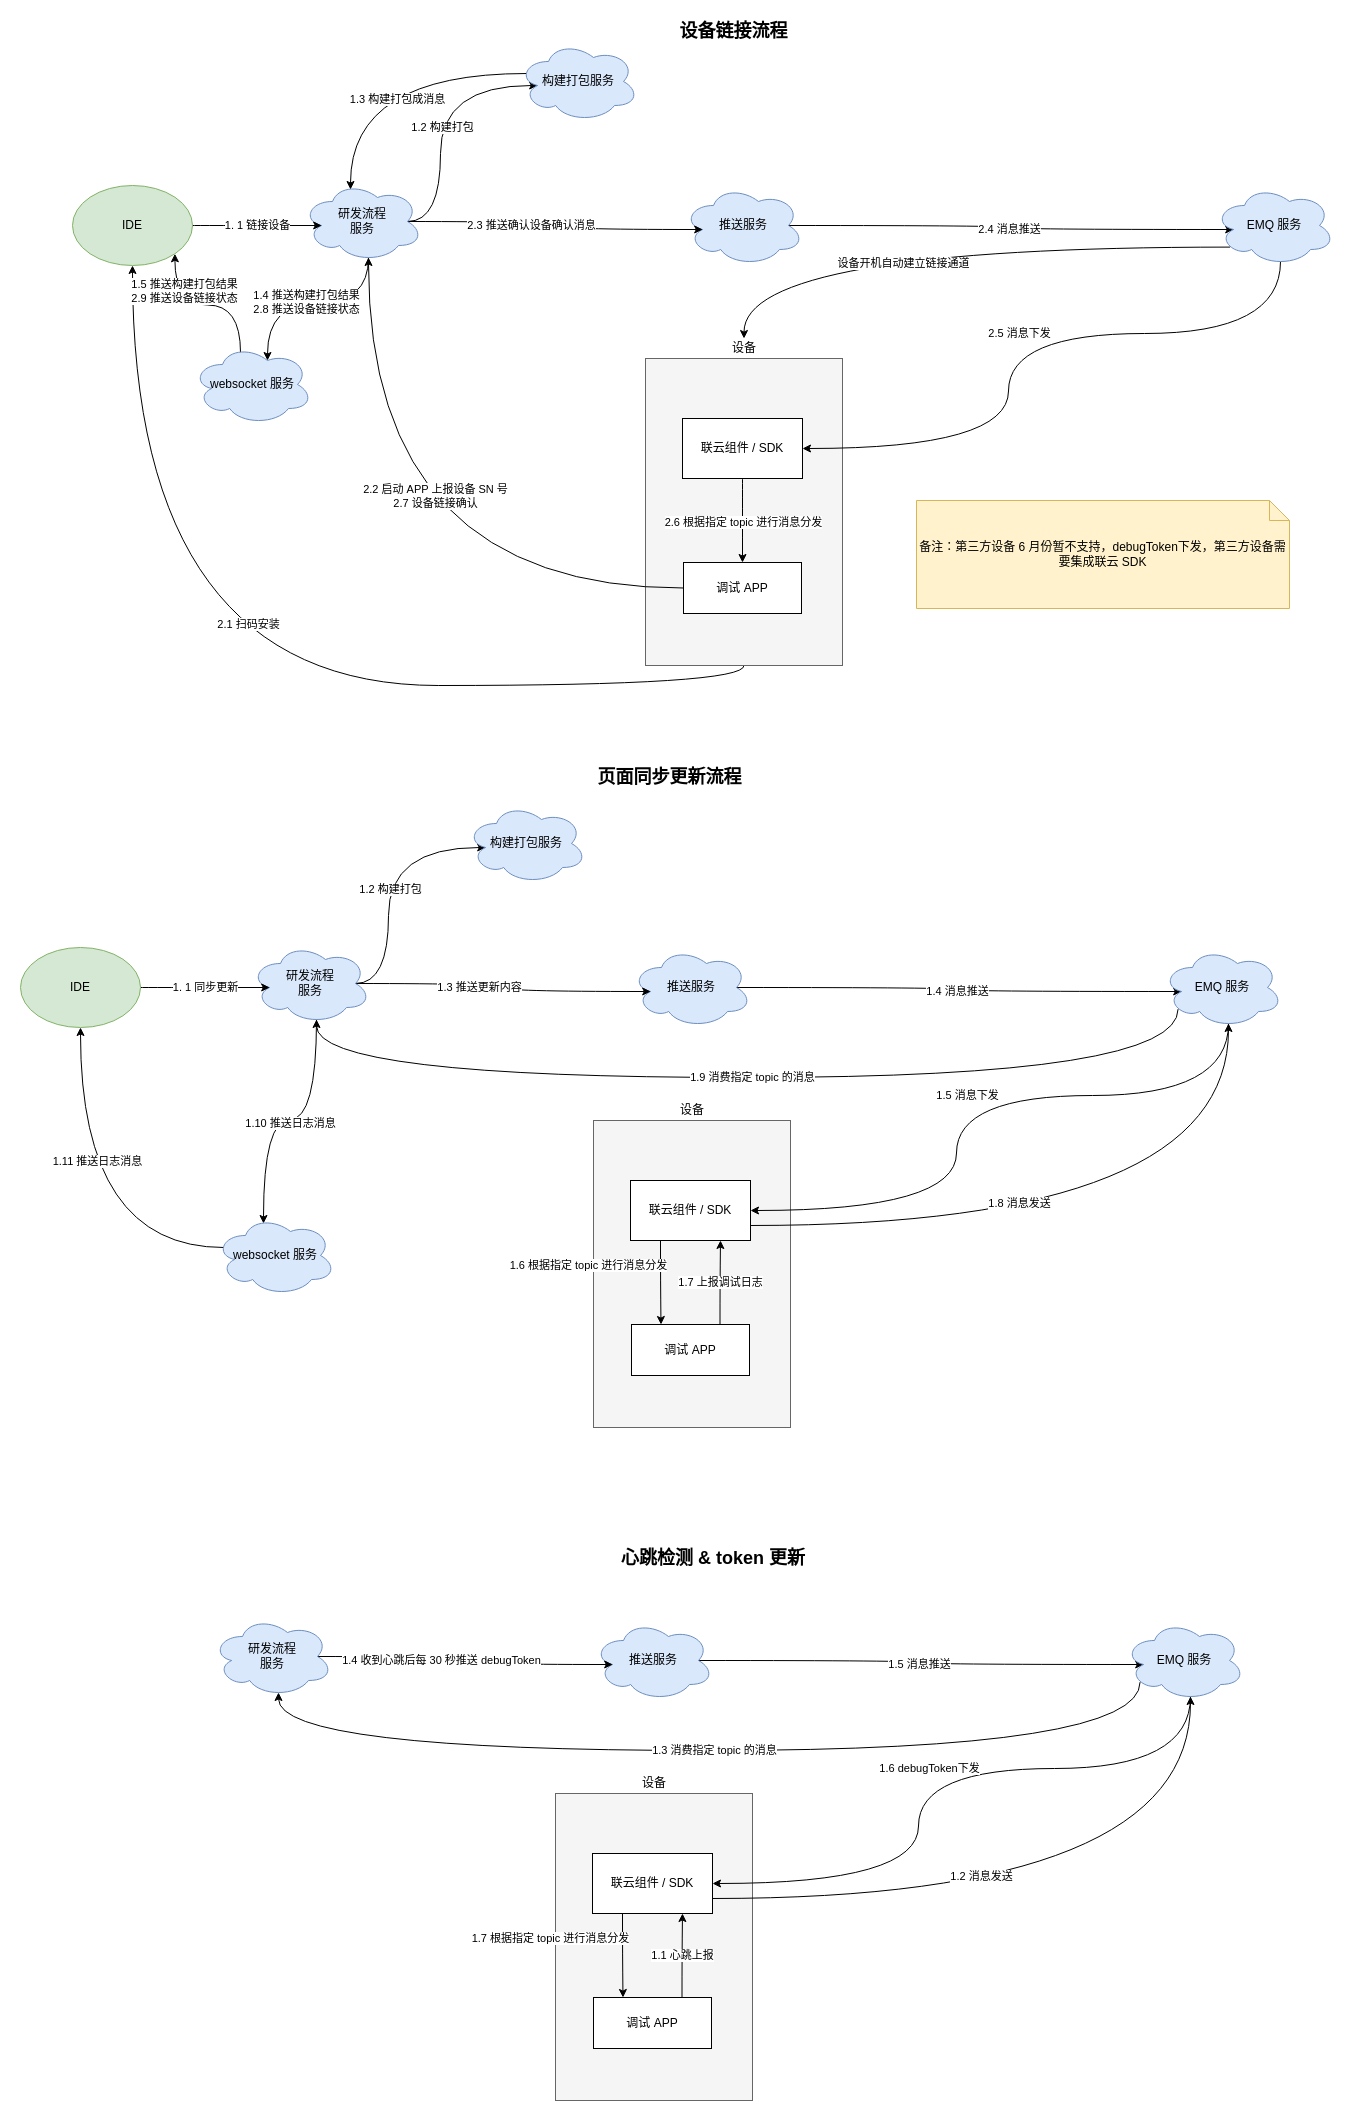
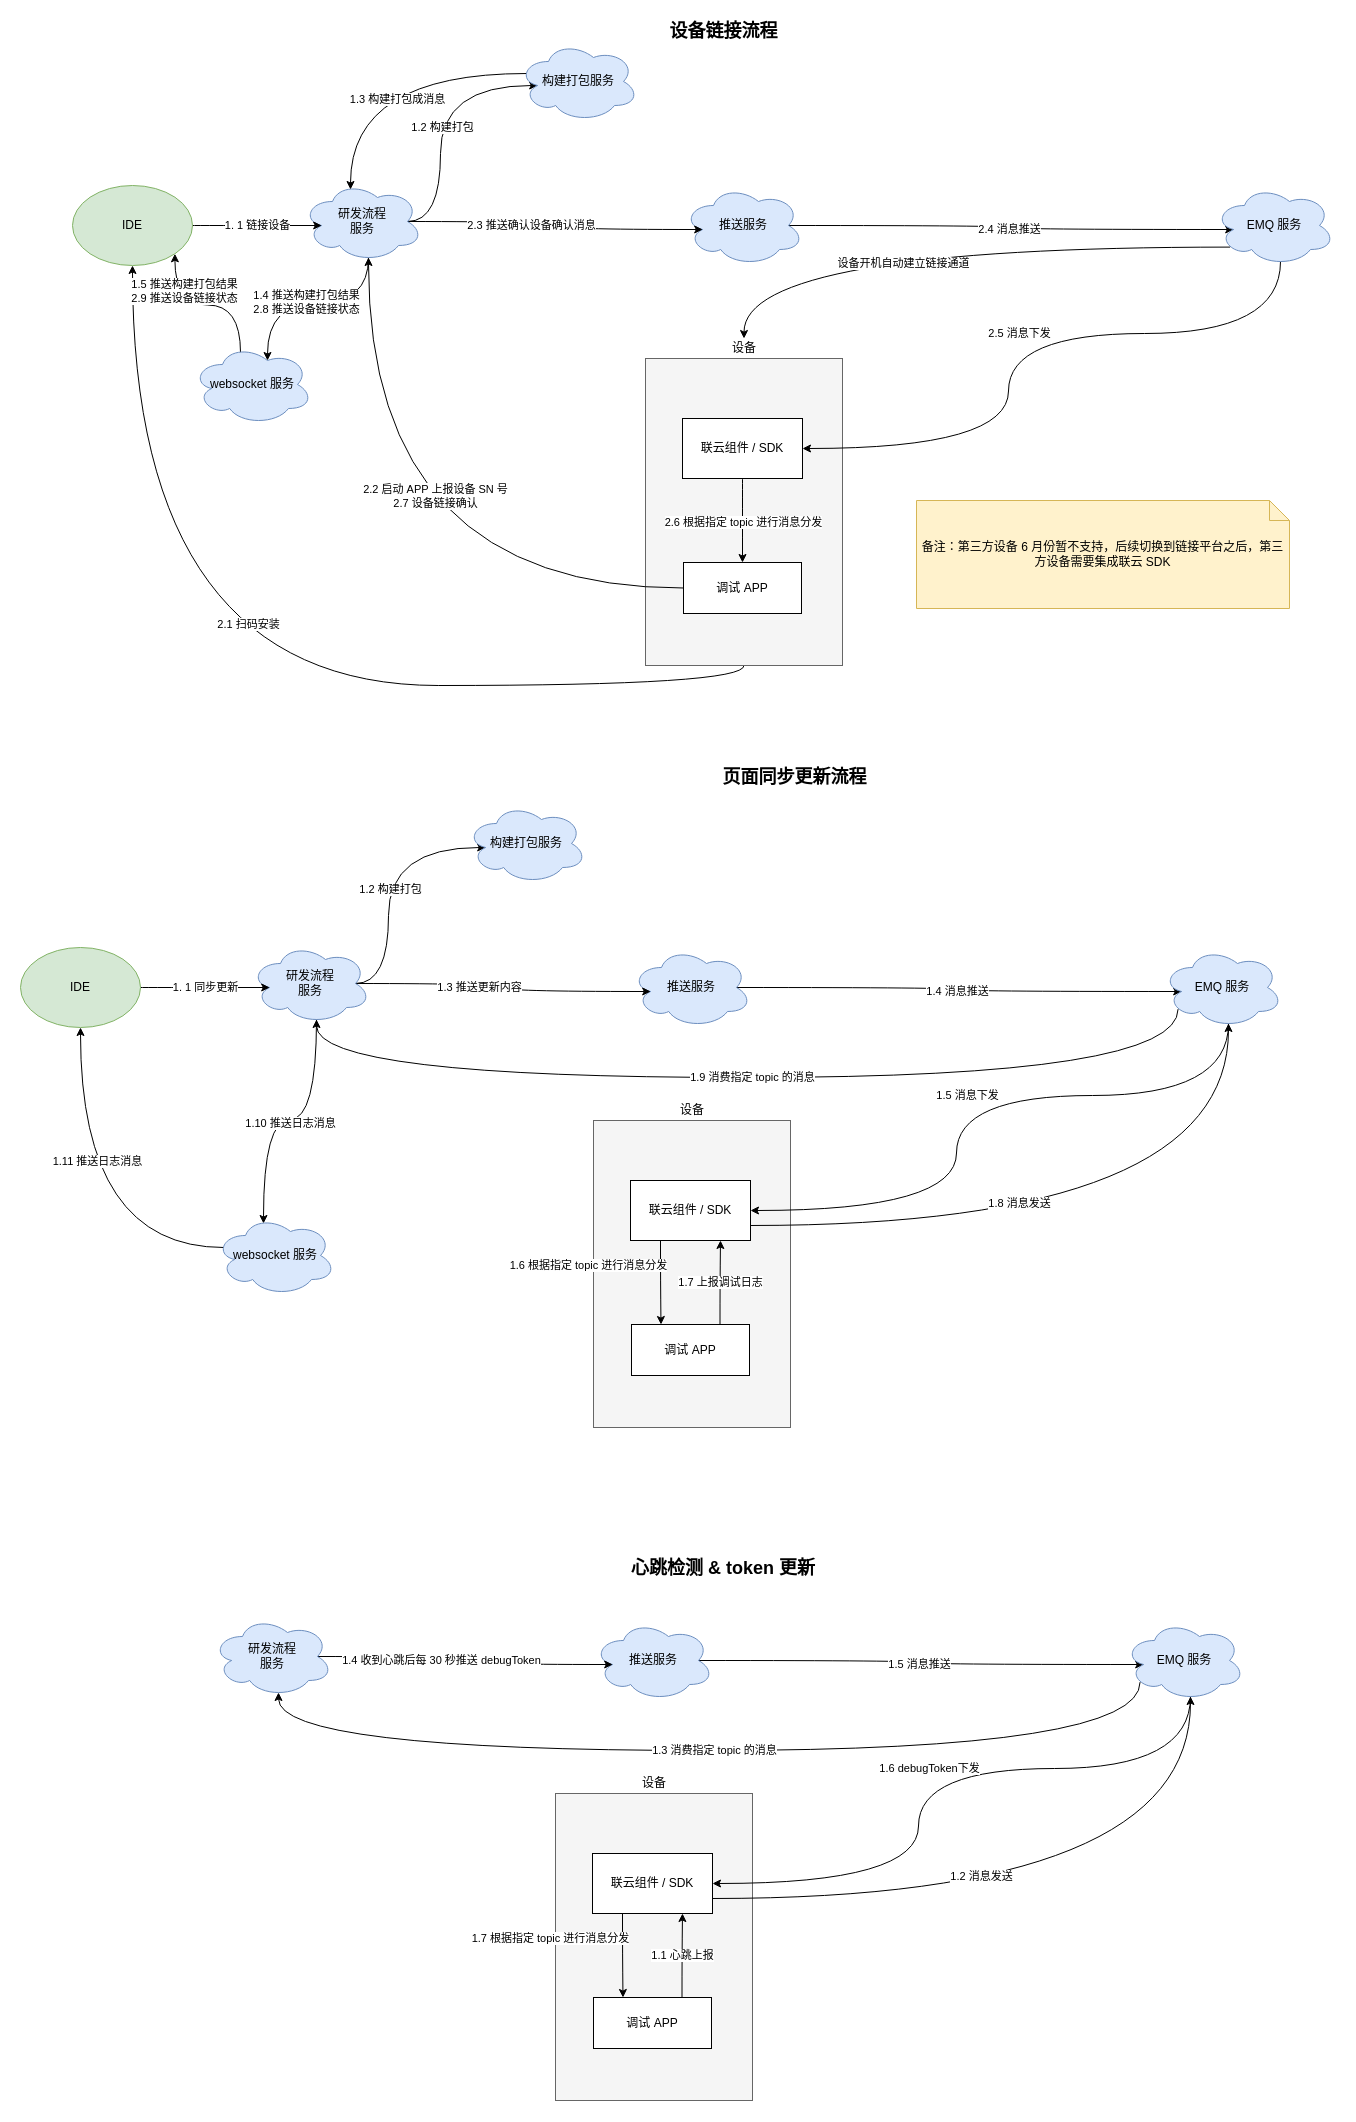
node "设备链接流程": moved (734, 31) -> (724, 31)
node "备注：第三方设备 6 月份暂不支持，debugToken下发，第三方设备需要集成联云 SDK": label "备注：第三方设备 6 月份暂不支持，debugToken下发，第三方设备需要集成联云 SDK" -> "备注：第三方设备 6 月份暂不支持，后续切换到链接平台之后，第三方设备需要集成联云 SDK"
node "页面同步更新流程": moved (670, 778) -> (795, 778)
node "心跳检测 & token 更新": moved (714, 1559) -> (724, 1569)
